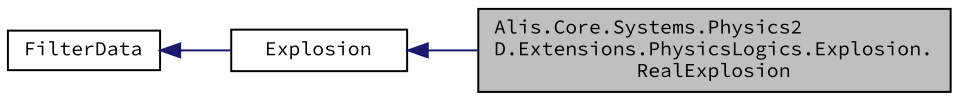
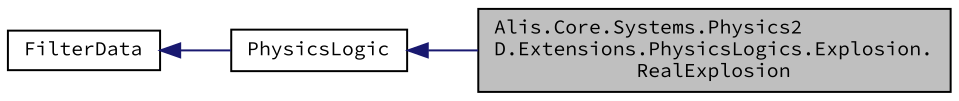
node "Explosion": label "Explosion" -> "PhysicsLogic"
